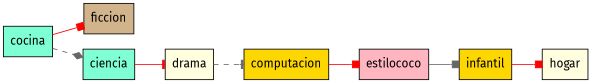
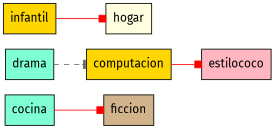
node "ciencia": removed
node "drama": fillcolor lightyellow -> aquamarine
edge "estilococo" -> "infantil": removed
